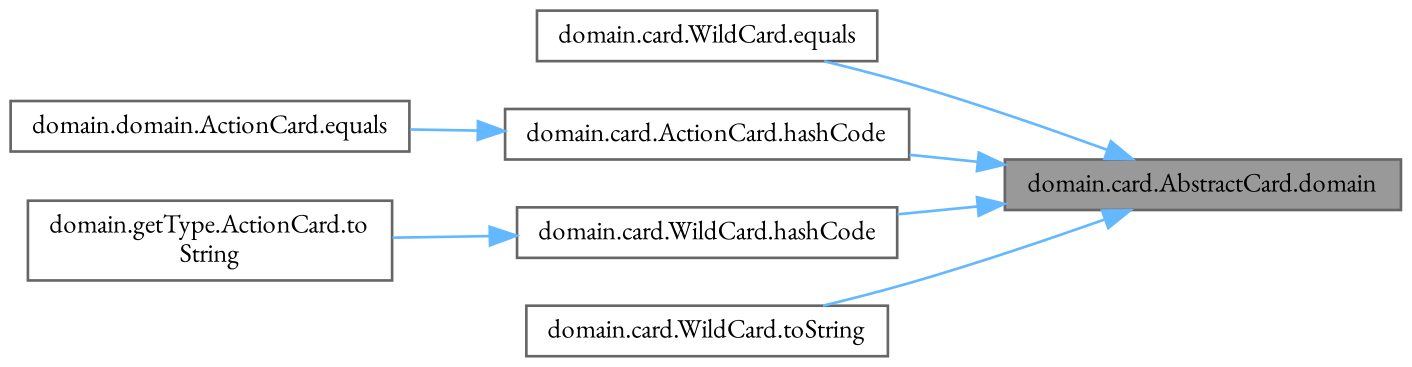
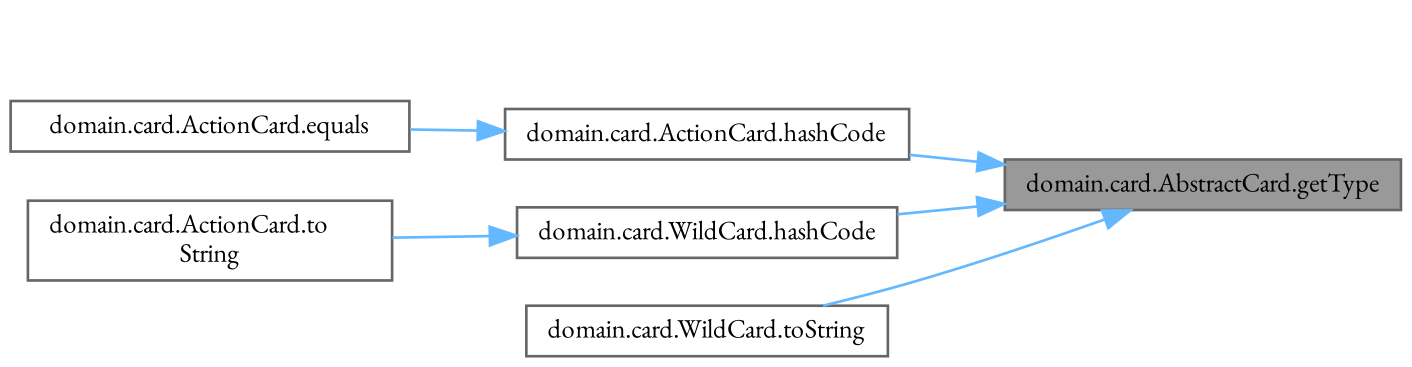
node "domain.card.WildCard.equals": removed
node "domain.domain.ActionCard.equals": label "domain.domain.ActionCard.equals" -> "domain.card.ActionCard.equals"
node "domain.card.AbstractCard.domain": label "domain.card.AbstractCard.domain" -> "domain.card.AbstractCard.getType"
node "domain.getType.ActionCard.to String": label "domain.getType.ActionCard.to String" -> "domain.card.ActionCard.to String"
